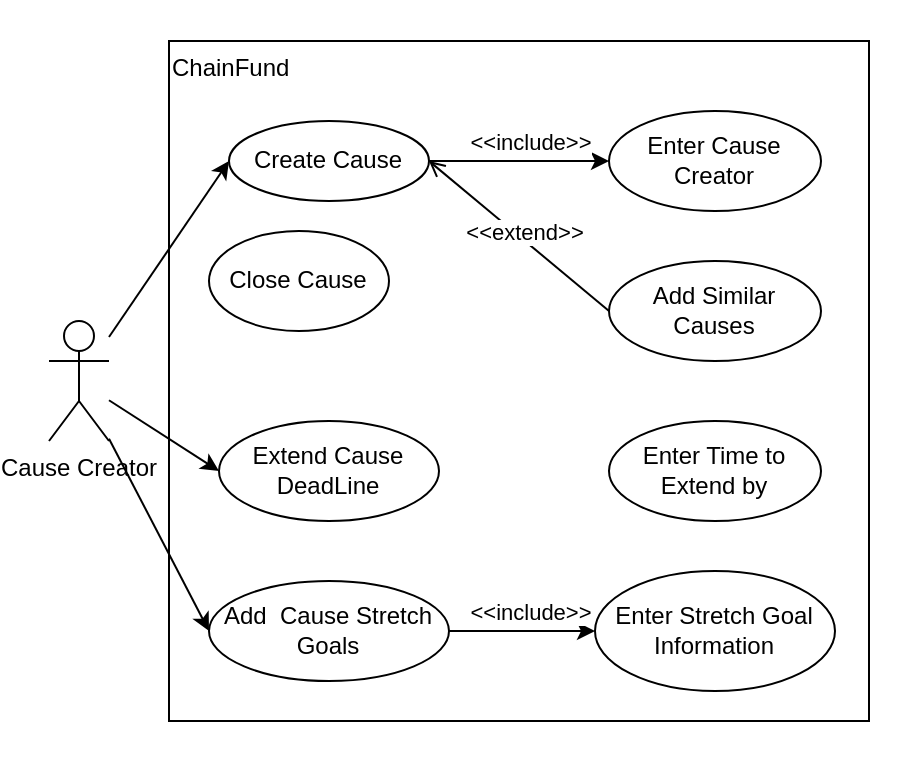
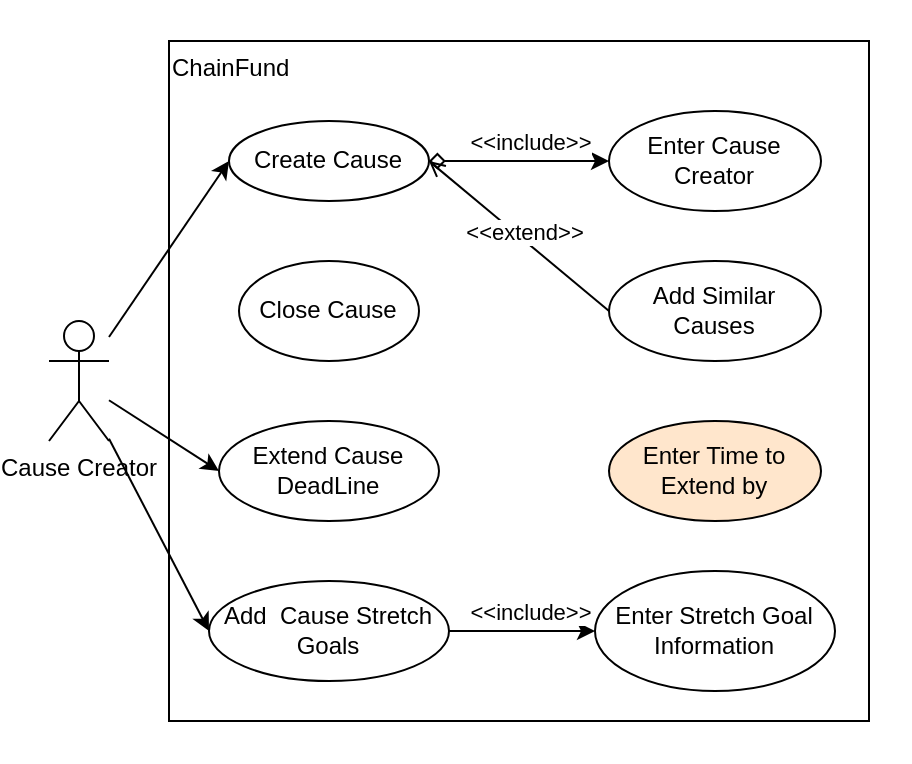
edge "Create Cause" -> "Enter Cause Creator": arrowhead none -> diamond
node "Close Cause": moved (299, 281) -> (329, 311)
node "Enter Time to Extend by": fillcolor #ffffff -> #ffe6cc
